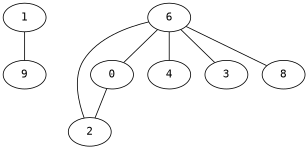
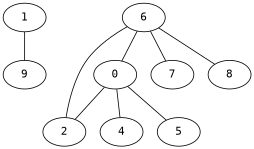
edge "6" -- "4": now "0" -- "4"
node "3": label "3" -> "7"
node "5": added
